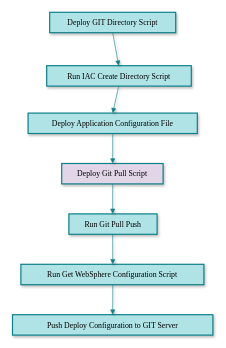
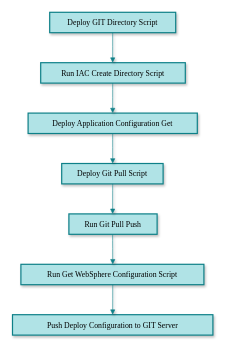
node "Run IAC Create Directory Script": moved (119, 76) -> (113, 73)
node "Deploy Application Configuration File": label "Deploy Application Configuration File" -> "Deploy Application Configuration Get"
node "Deploy Git Pull Script": fillcolor #e1d5e7 -> #b0e3e6
